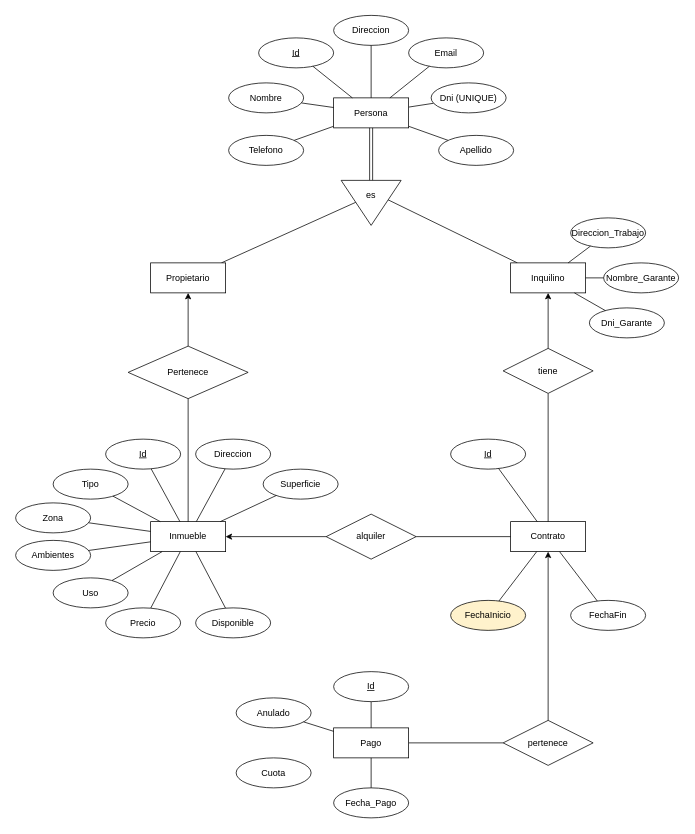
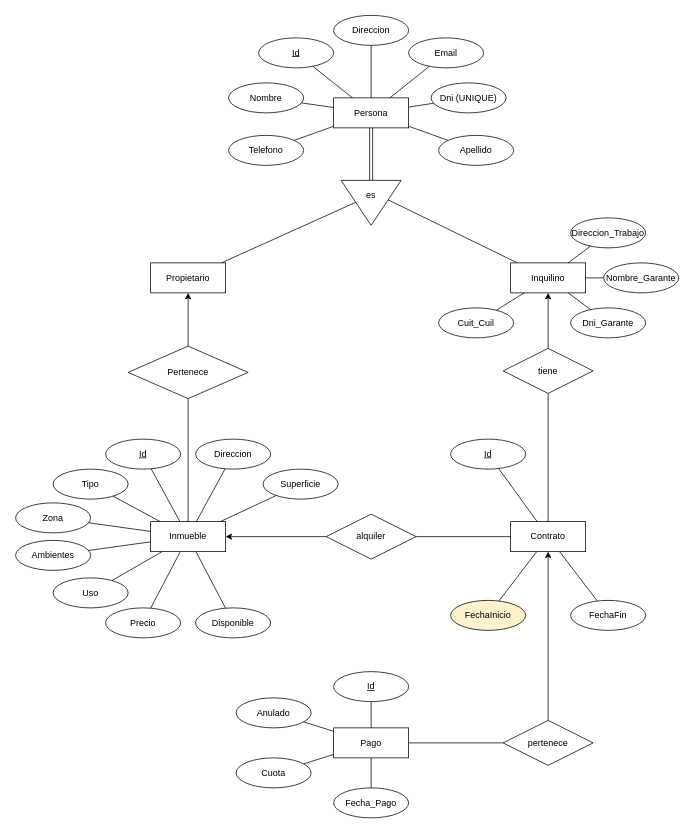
edge "Inquilino" -- "Cuit_Cuil": added
node "Cuit_Cuil": added
node "Dni_Garante": moved (627, 323) -> (608, 323)
edge "Pago" -- "Cuota": added
